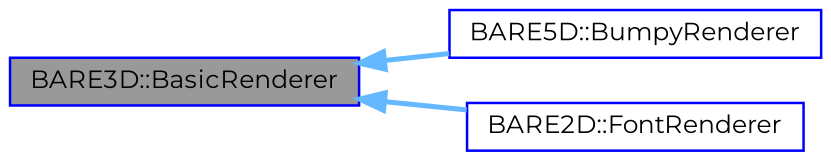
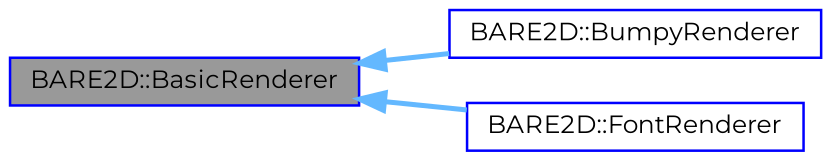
node "BARE5D::BumpyRenderer": label "BARE5D::BumpyRenderer" -> "BARE2D::BumpyRenderer"
node "BARE3D::BasicRenderer": label "BARE3D::BasicRenderer" -> "BARE2D::BasicRenderer"
